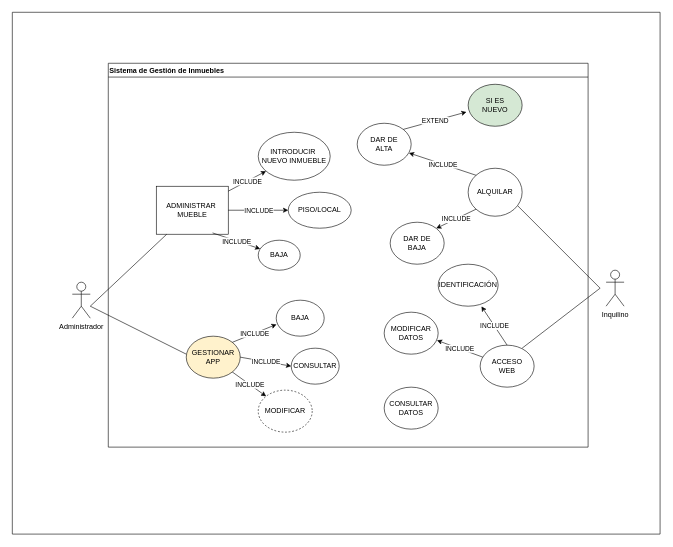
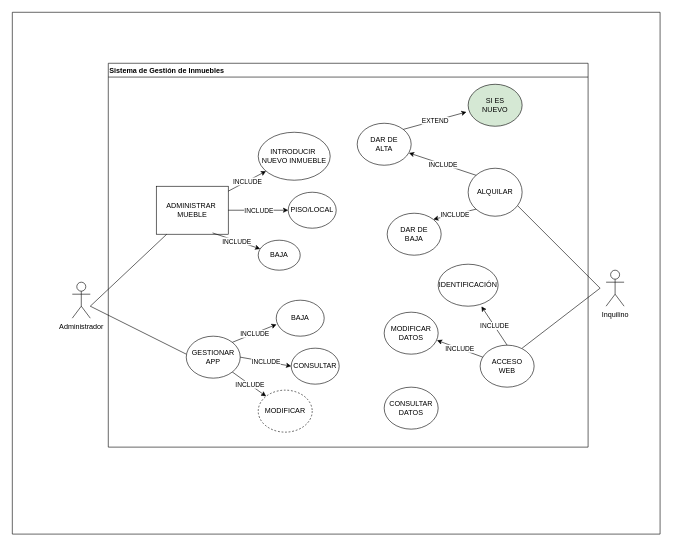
node "PISO/LOCAL": size 63x36 -> 48x36
node "DAR DE BAJA": moved (417, 243) -> (414, 234)
node "GESTIONAR APP": fillcolor #fff2cc -> #ffffff
